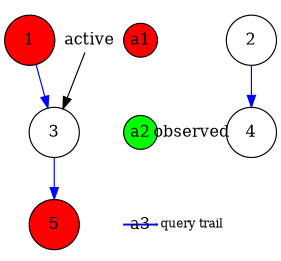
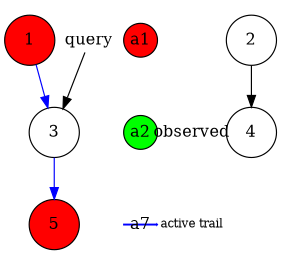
node "active": label "active" -> "query"
edge "2" -> "4": color blue -> black
node "a3": label "a3" -> "a7"
node "query trail": label "query trail" -> "active trail"
